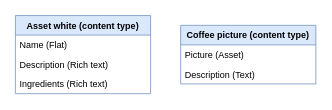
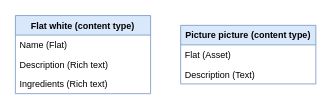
node "Asset white (content type)": label "Asset white (content type)" -> "Flat white (content type)"
node "Coffee picture (content type)": label "Coffee picture (content type)" -> "Picture picture (content type)"
node "Picture (Asset)": label "Picture (Asset)" -> "Flat (Asset)"
